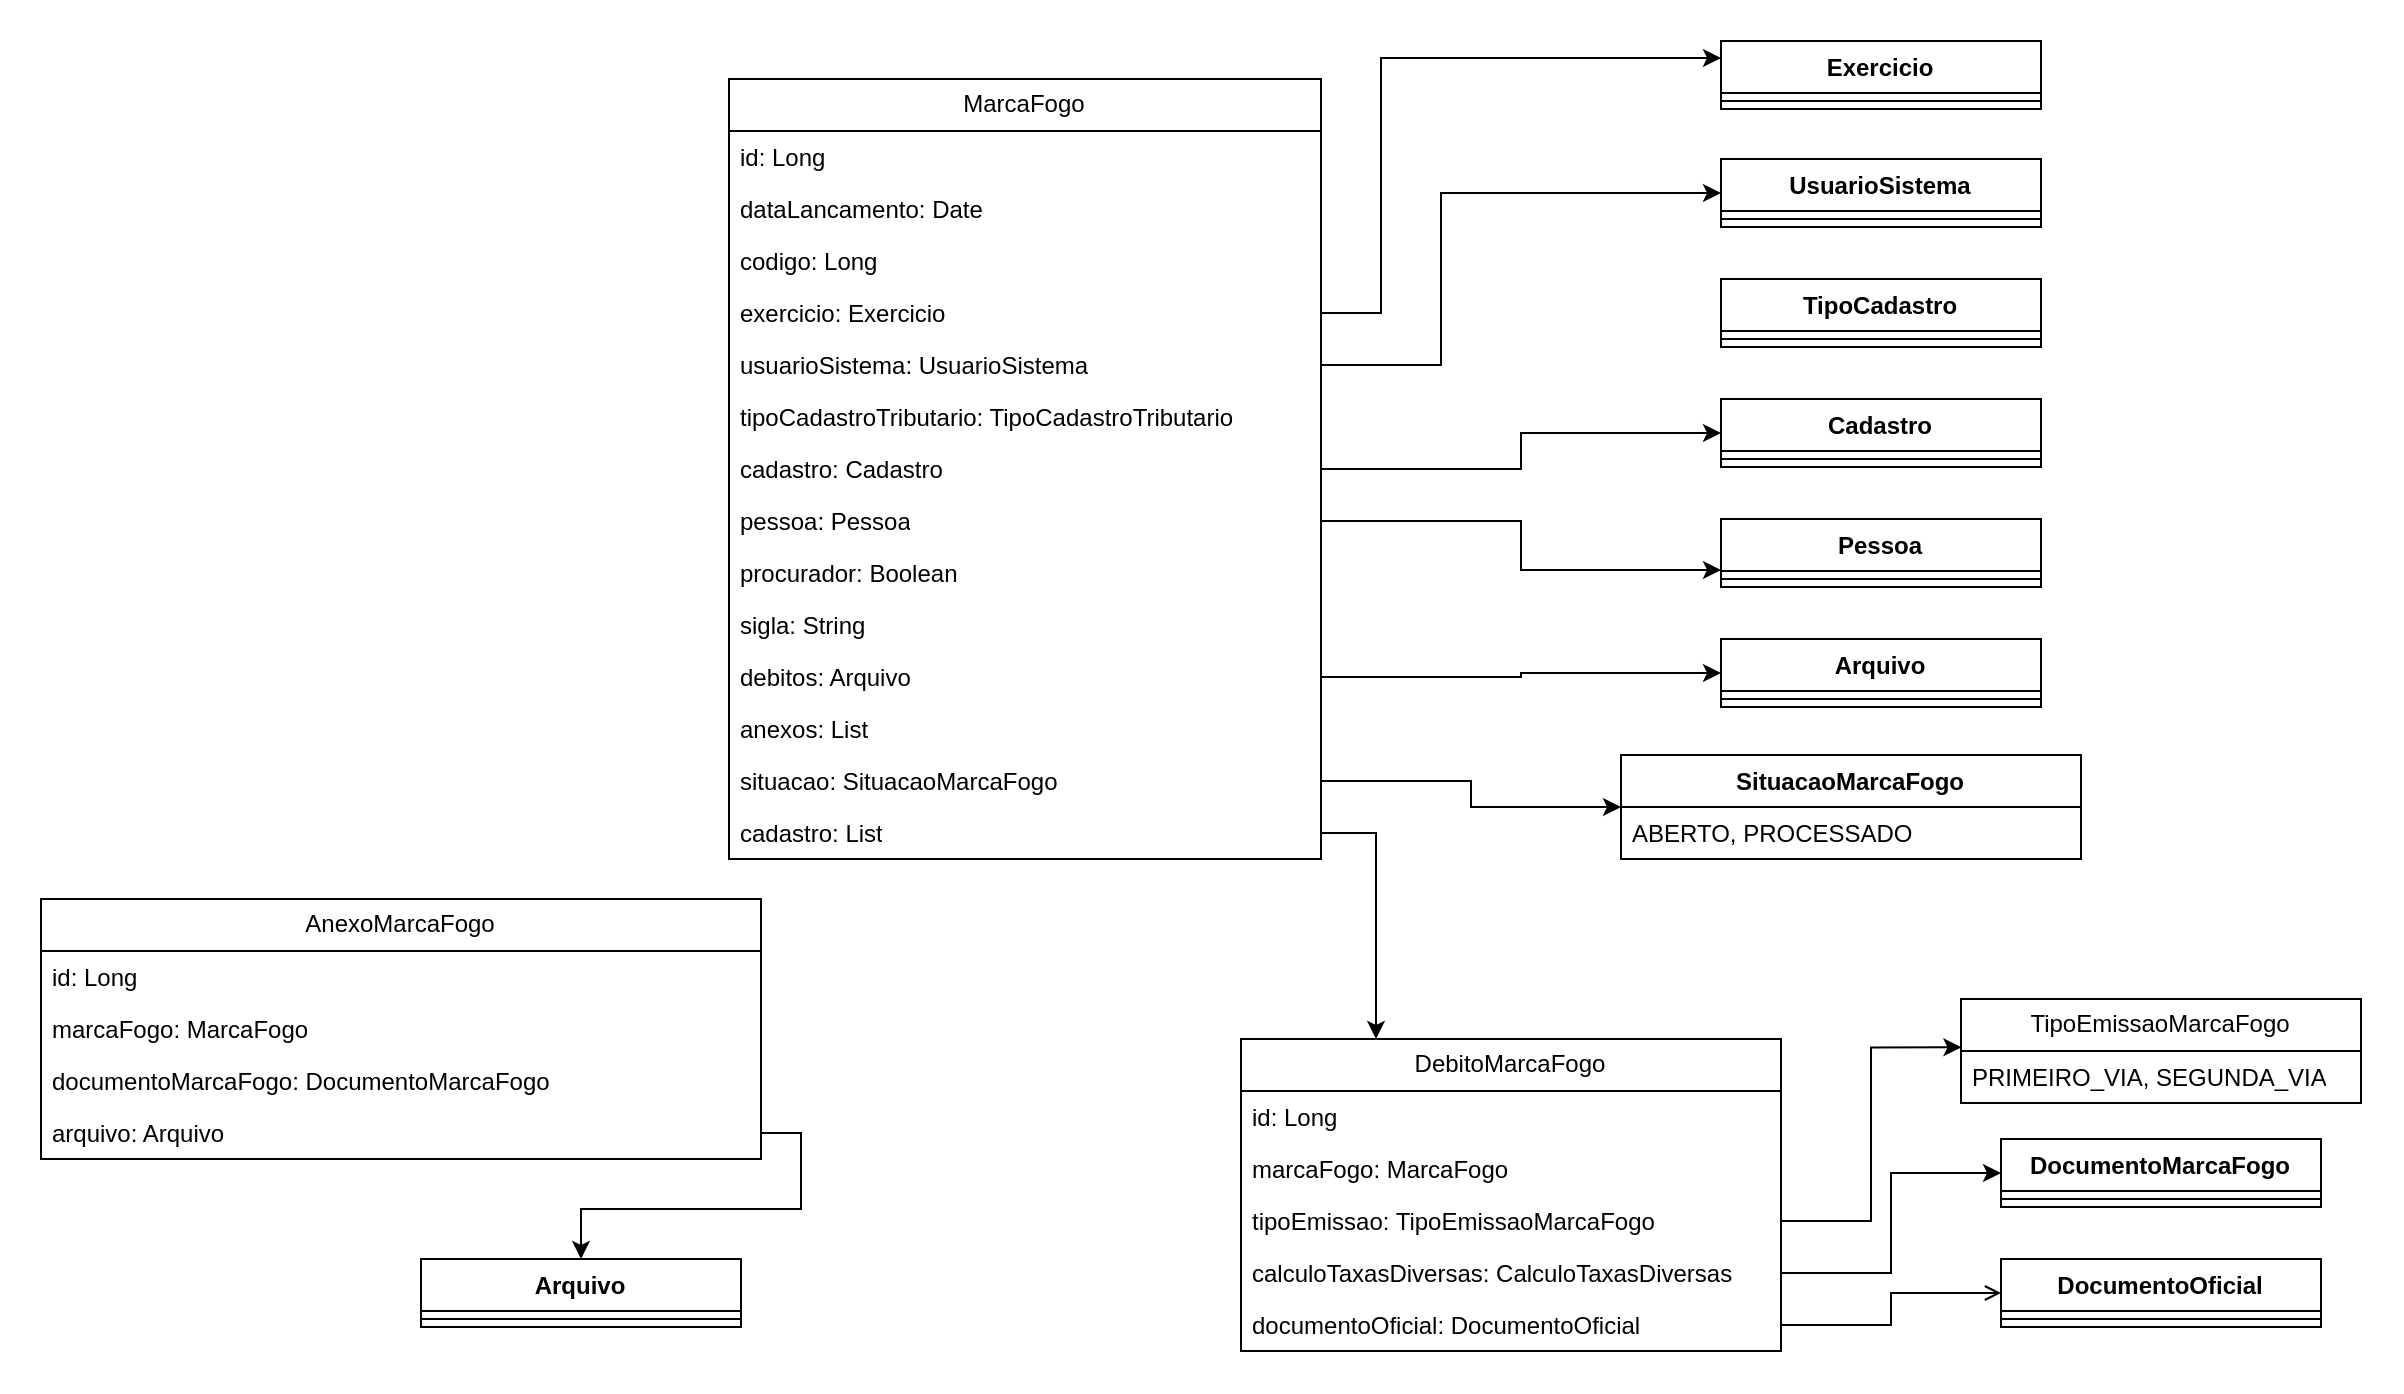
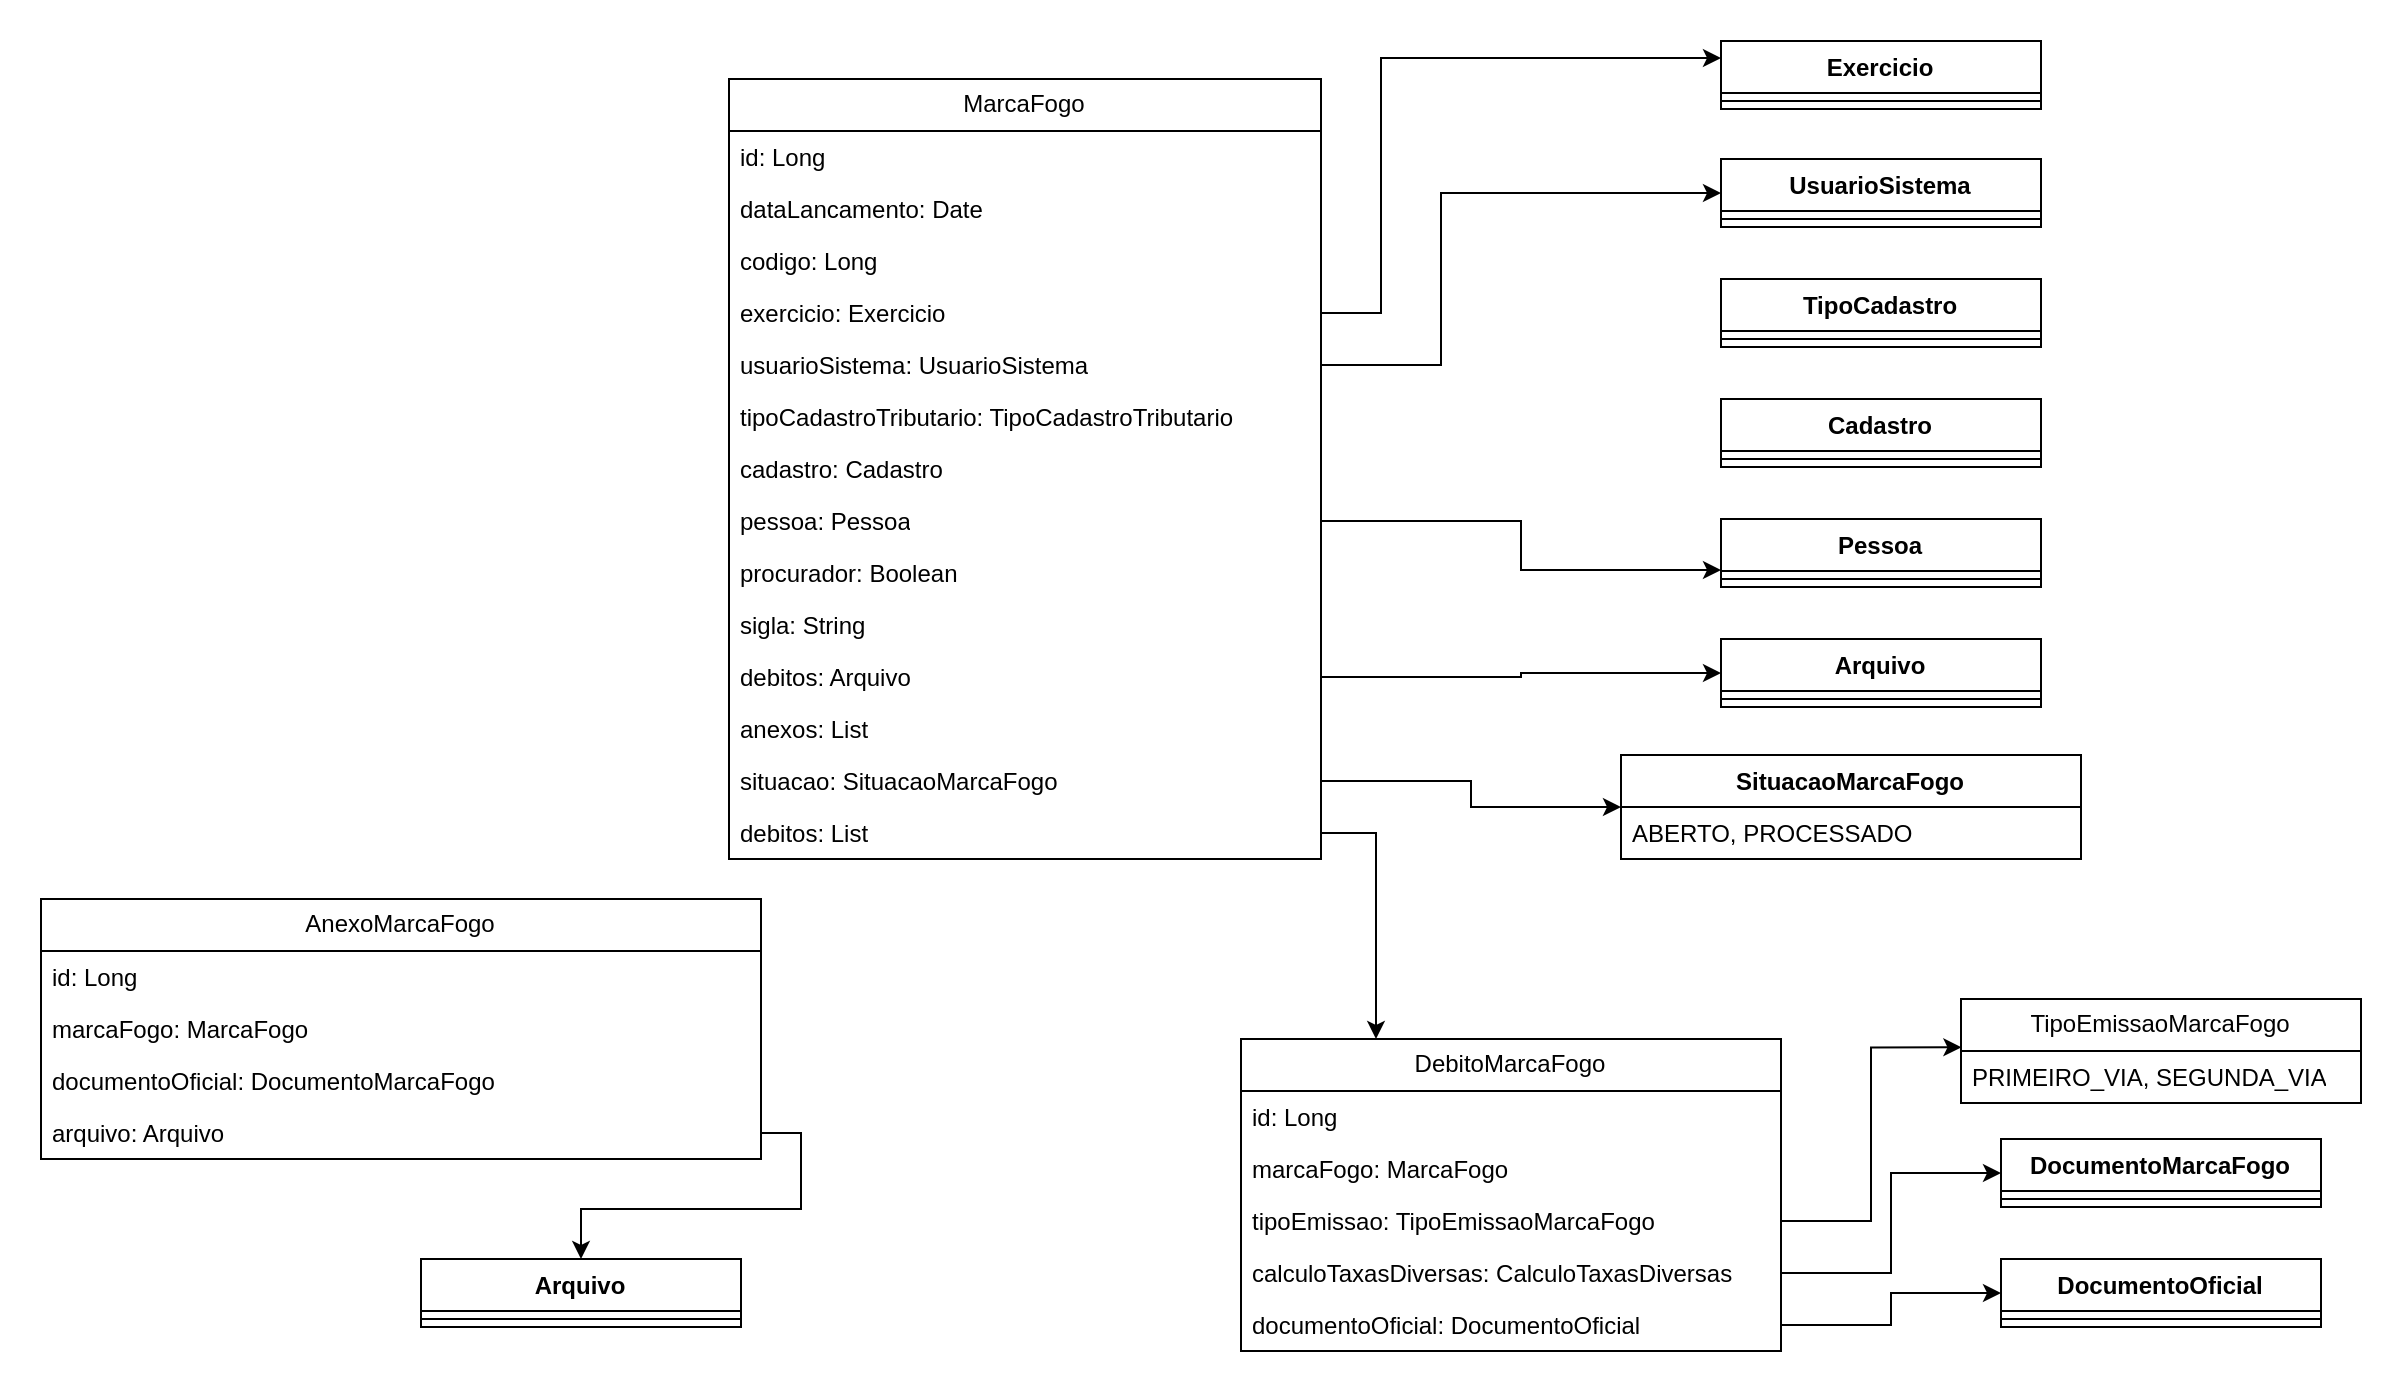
edge "cadastro: Cadastro" -> "Cadastro": removed
node "cadastro: List": label "cadastro: List" -> "debitos: List"
node "documentoMarcaFogo: DocumentoMarcaFogo": label "documentoMarcaFogo: DocumentoMarcaFogo" -> "documentoOficial: DocumentoMarcaFogo"
edge "documentoOficial: DocumentoOficial" -> "DocumentoOficial": arrowhead open -> classic
